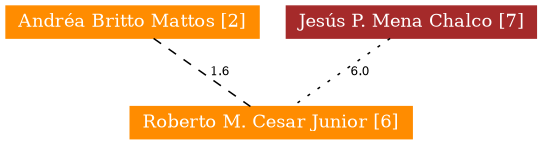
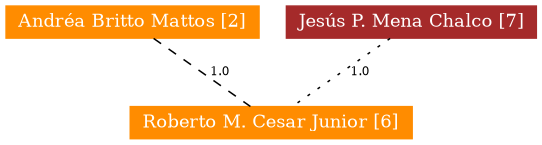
edge "Andréa Britto Mattos [2]" -- "Roberto M. Cesar Junior [6]": label "1.6" -> "1.0"
edge "Jesús P. Mena Chalco [7]" -- "Roberto M. Cesar Junior [6]": label "6.0" -> "1.0"
